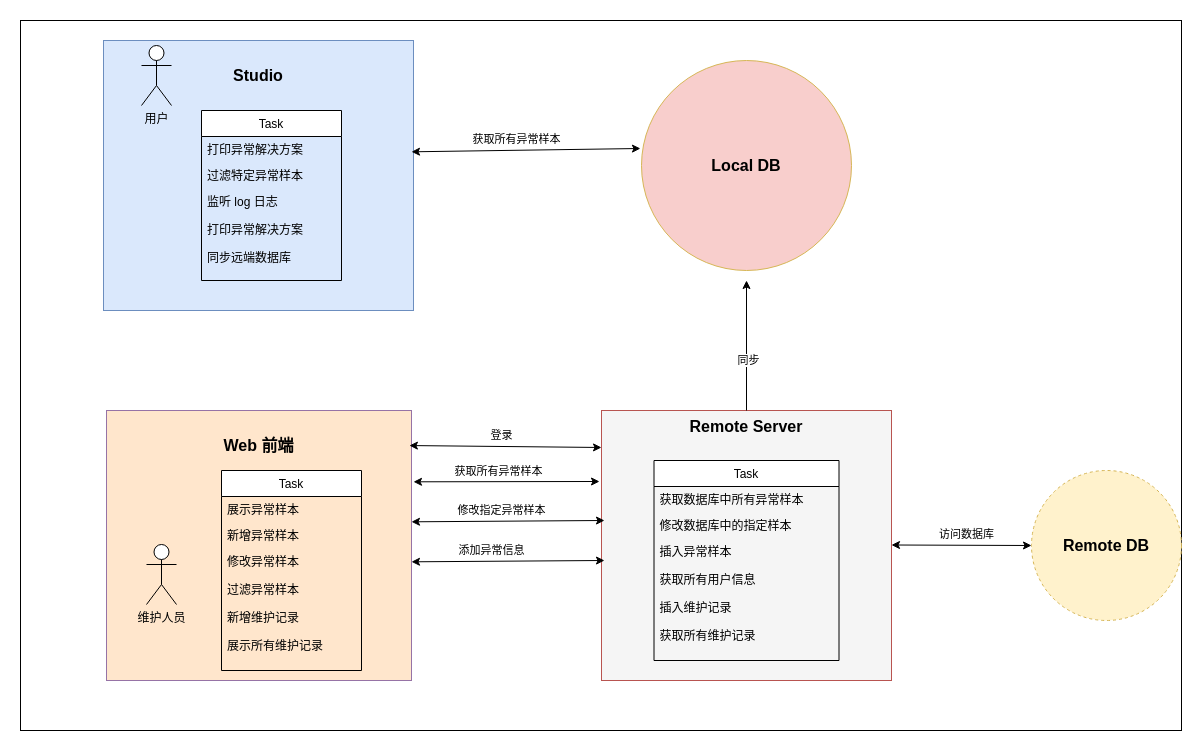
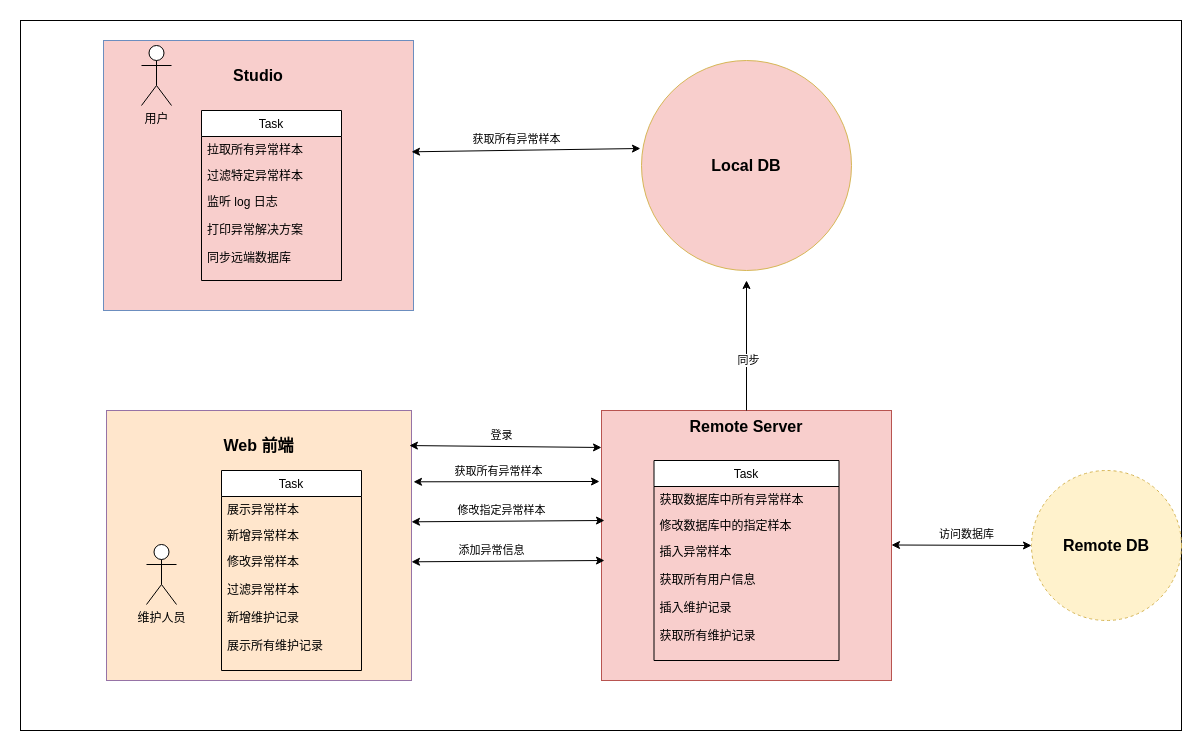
node "打印异常解决方案": label "打印异常解决方案" -> "拉取所有异常样本"
node "Studio": fillcolor #dae8fc -> #f8cecc
node "Remote Server": fillcolor #f5f5f5 -> #f8cecc
